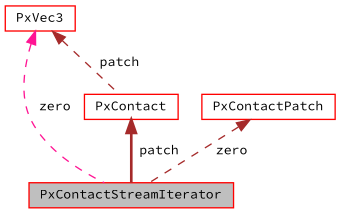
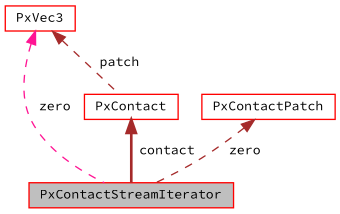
edge "PxContactStreamIterator" -> "PxContact": label " patch" -> " contact"
